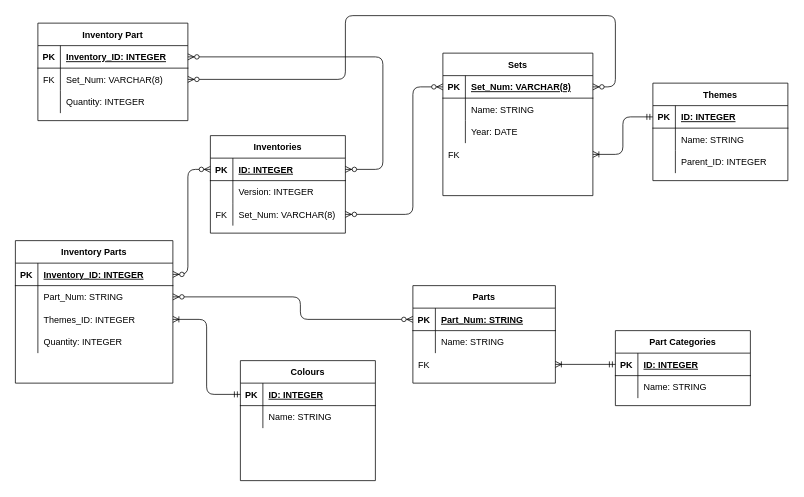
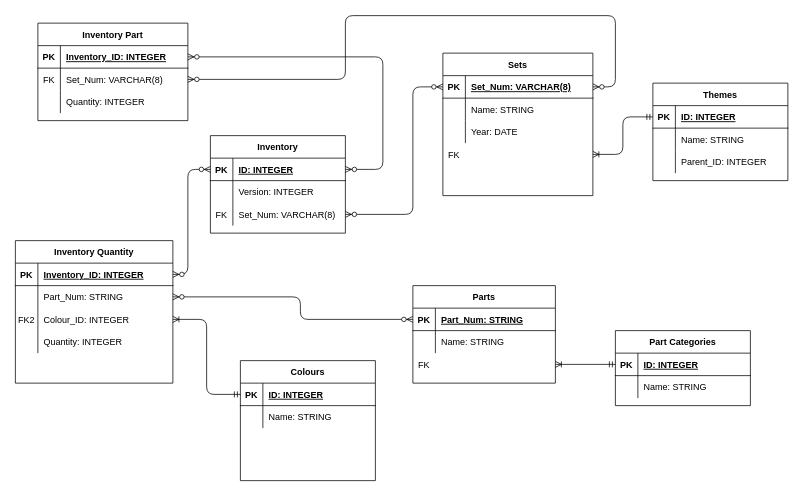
node "Inventories": label "Inventories" -> "Inventory"
node "Inventory Parts": label "Inventory Parts" -> "Inventory Quantity"
node "FK2": added
node "Themes_ID: INTEGER": label "Themes_ID: INTEGER" -> "Colour_ID: INTEGER"
